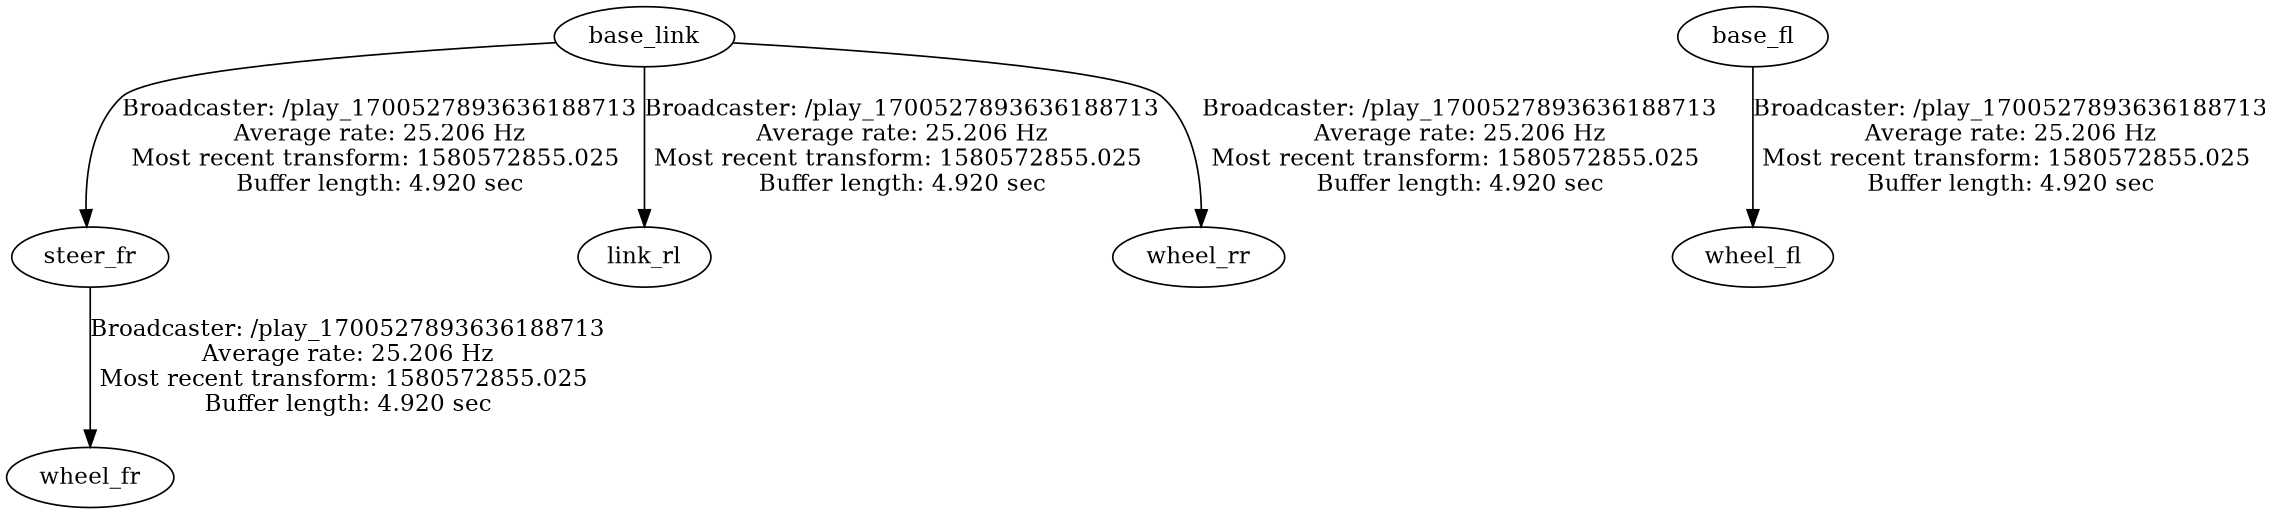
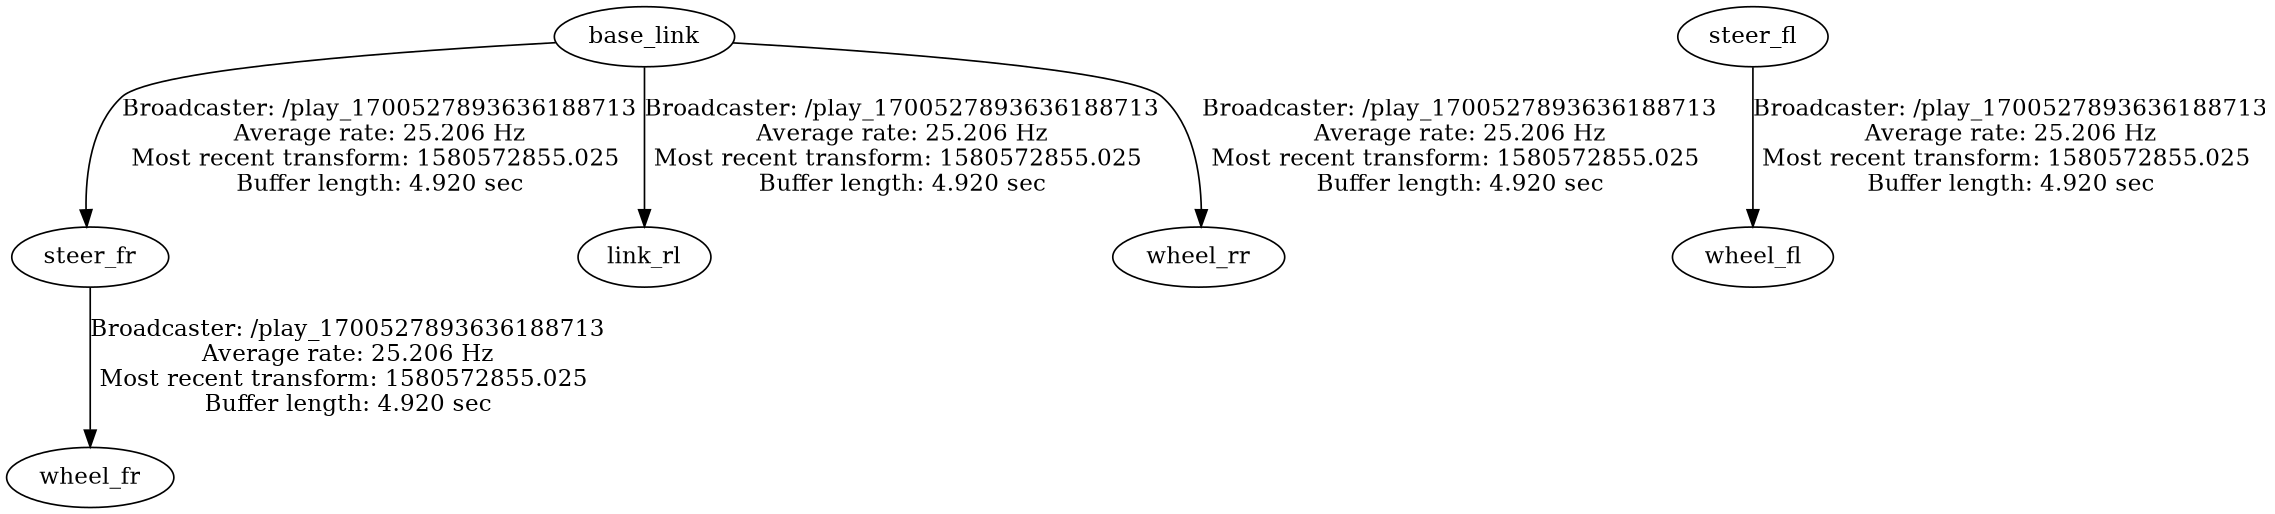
node "base_fl": label "base_fl" -> "steer_fl"
